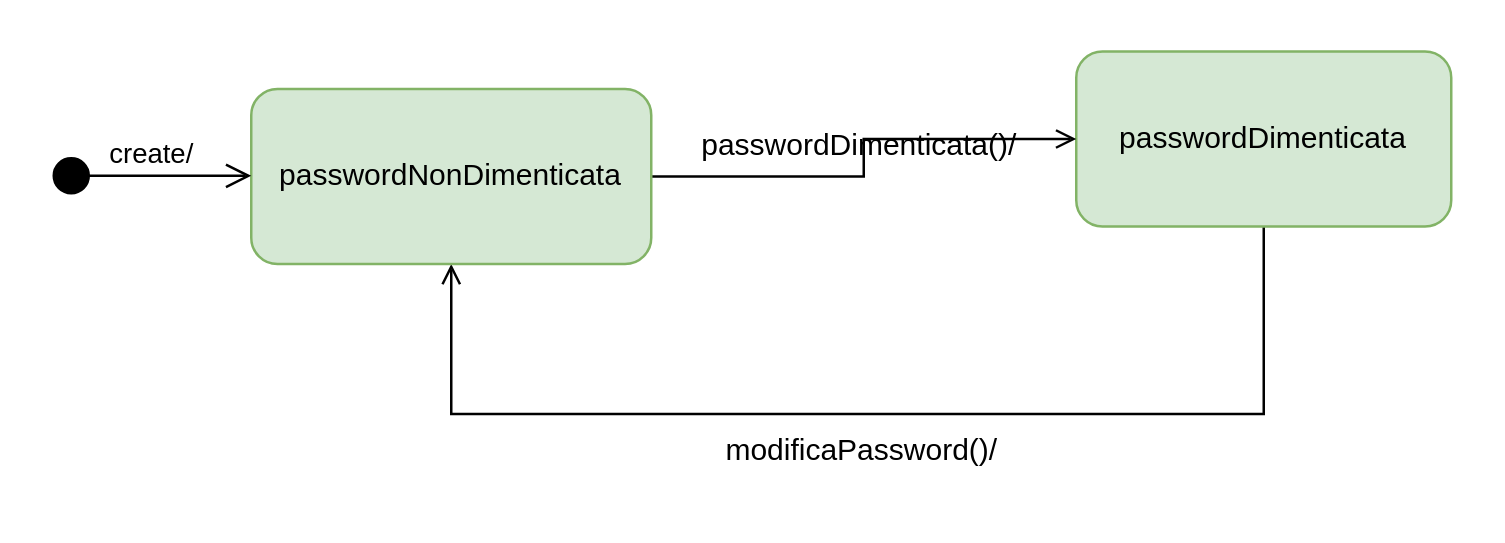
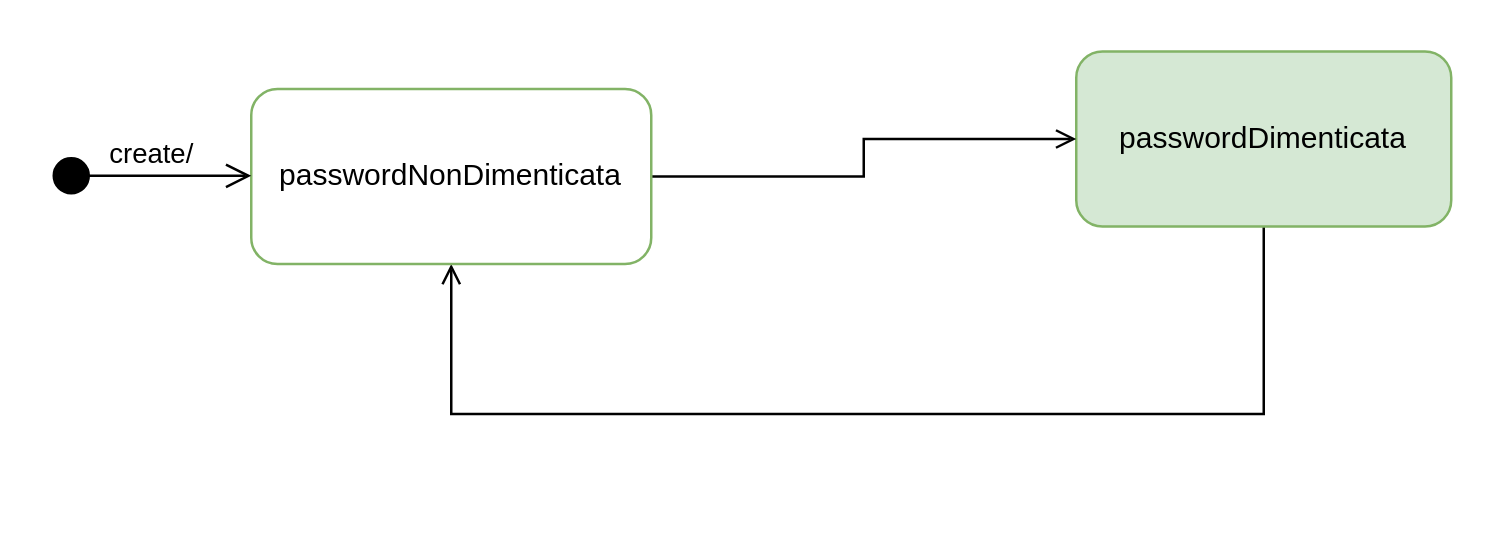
node "passwordDimenticata()/": removed
node "passwordNonDimenticata": fillcolor #d5e8d4 -> #ffffff
node "modificaPassword()/": removed
